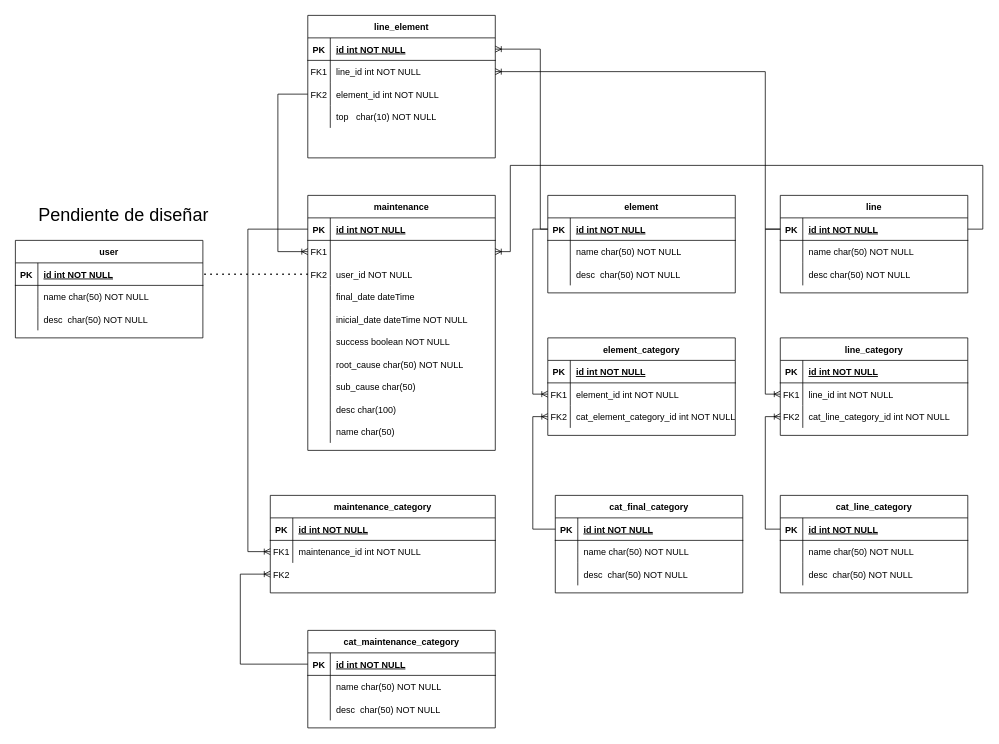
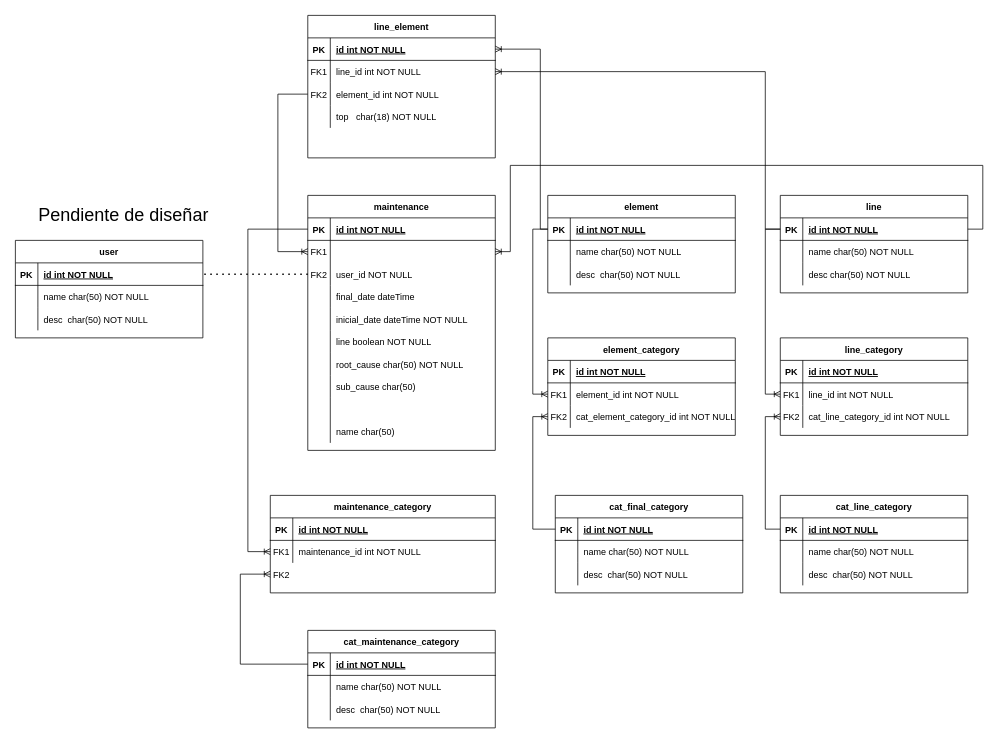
node "top char(10) NOT NULL": label "top char(10) NOT NULL" -> "top char(18) NOT NULL"
node "success boolean NOT NULL": label "success boolean NOT NULL" -> "line boolean NOT NULL"
node "desc char(100)": removed
